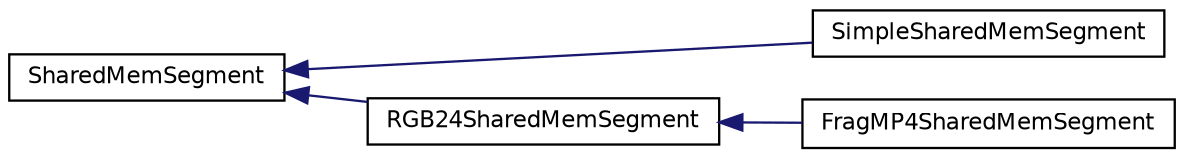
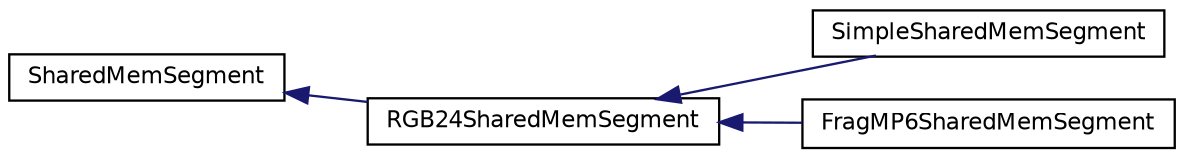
edge "SimpleSharedMemSegment" -> "SharedMemSegment": now "SimpleSharedMemSegment" -> "RGB24SharedMemSegment"
node "FragMP4SharedMemSegment": label "FragMP4SharedMemSegment" -> "FragMP6SharedMemSegment"
